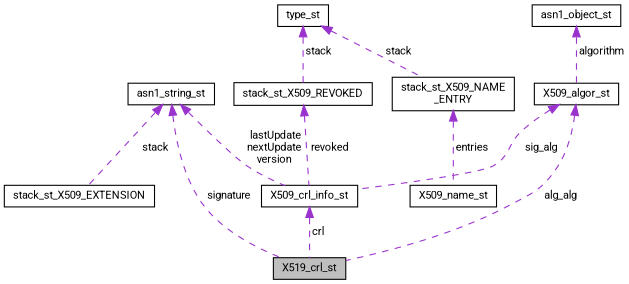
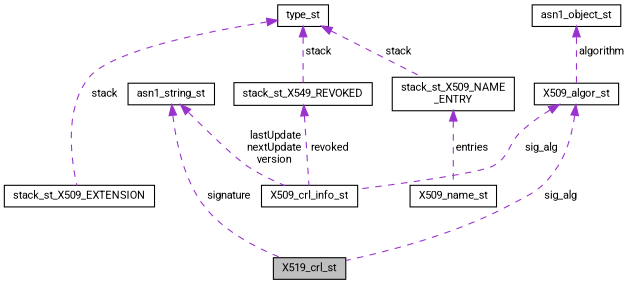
node "stack_st_X509_REVOKED": label "stack_st_X509_REVOKED" -> "stack_st_X549_REVOKED"
edge "stack_st_X509_EXTENSION" -> "asn1_string_st": now "stack_st_X509_EXTENSION" -> "type_st"
edge "X519_crl_st" -> "X509_algor_st": label " alg_alg" -> " sig_alg"
edge "X519_crl_st" -> "X509_crl_info_st": removed, label "crl"
